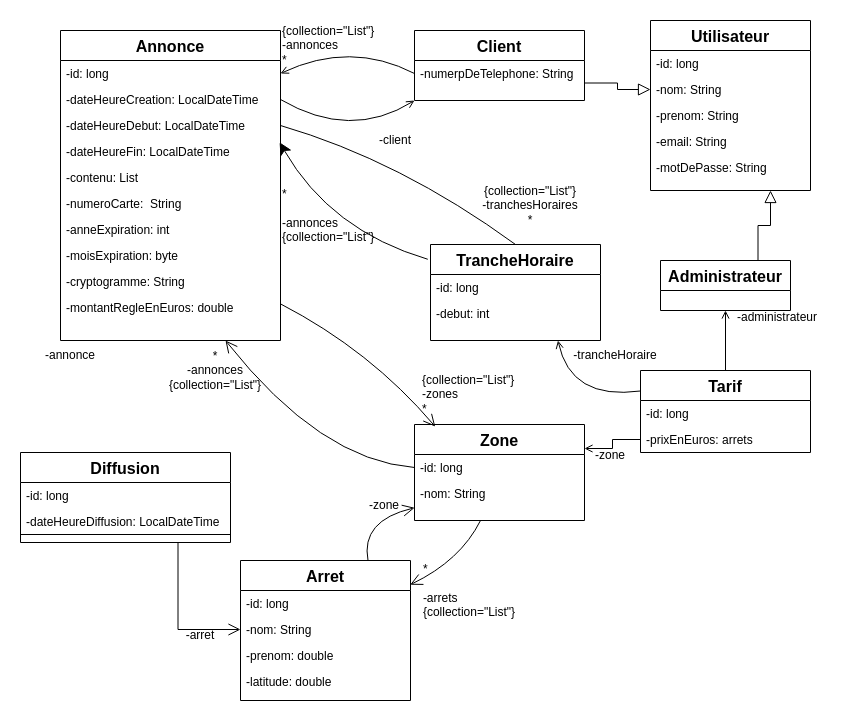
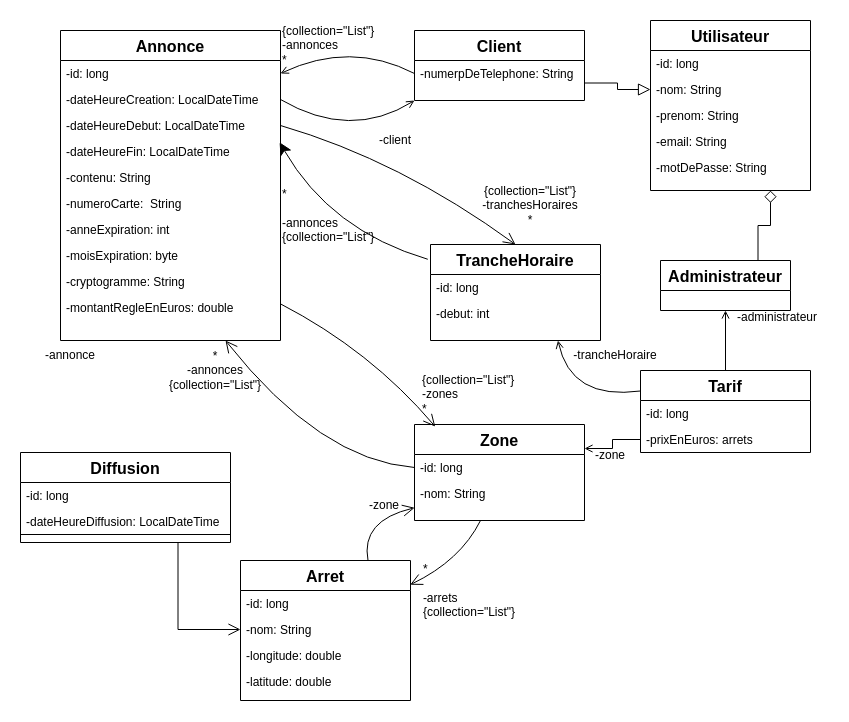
node "-contenu: List": label "-contenu: List" -> "-contenu: String"
edge "Administrateur" -> "Utilisateur": arrowhead block -> diamond
edge "-dateHeureDebut: LocalDateTime" -- "TrancheHoraire": arrowhead none -> open
node "-arret": removed
node "-prenom: double": label "-prenom: double" -> "-longitude: double"
